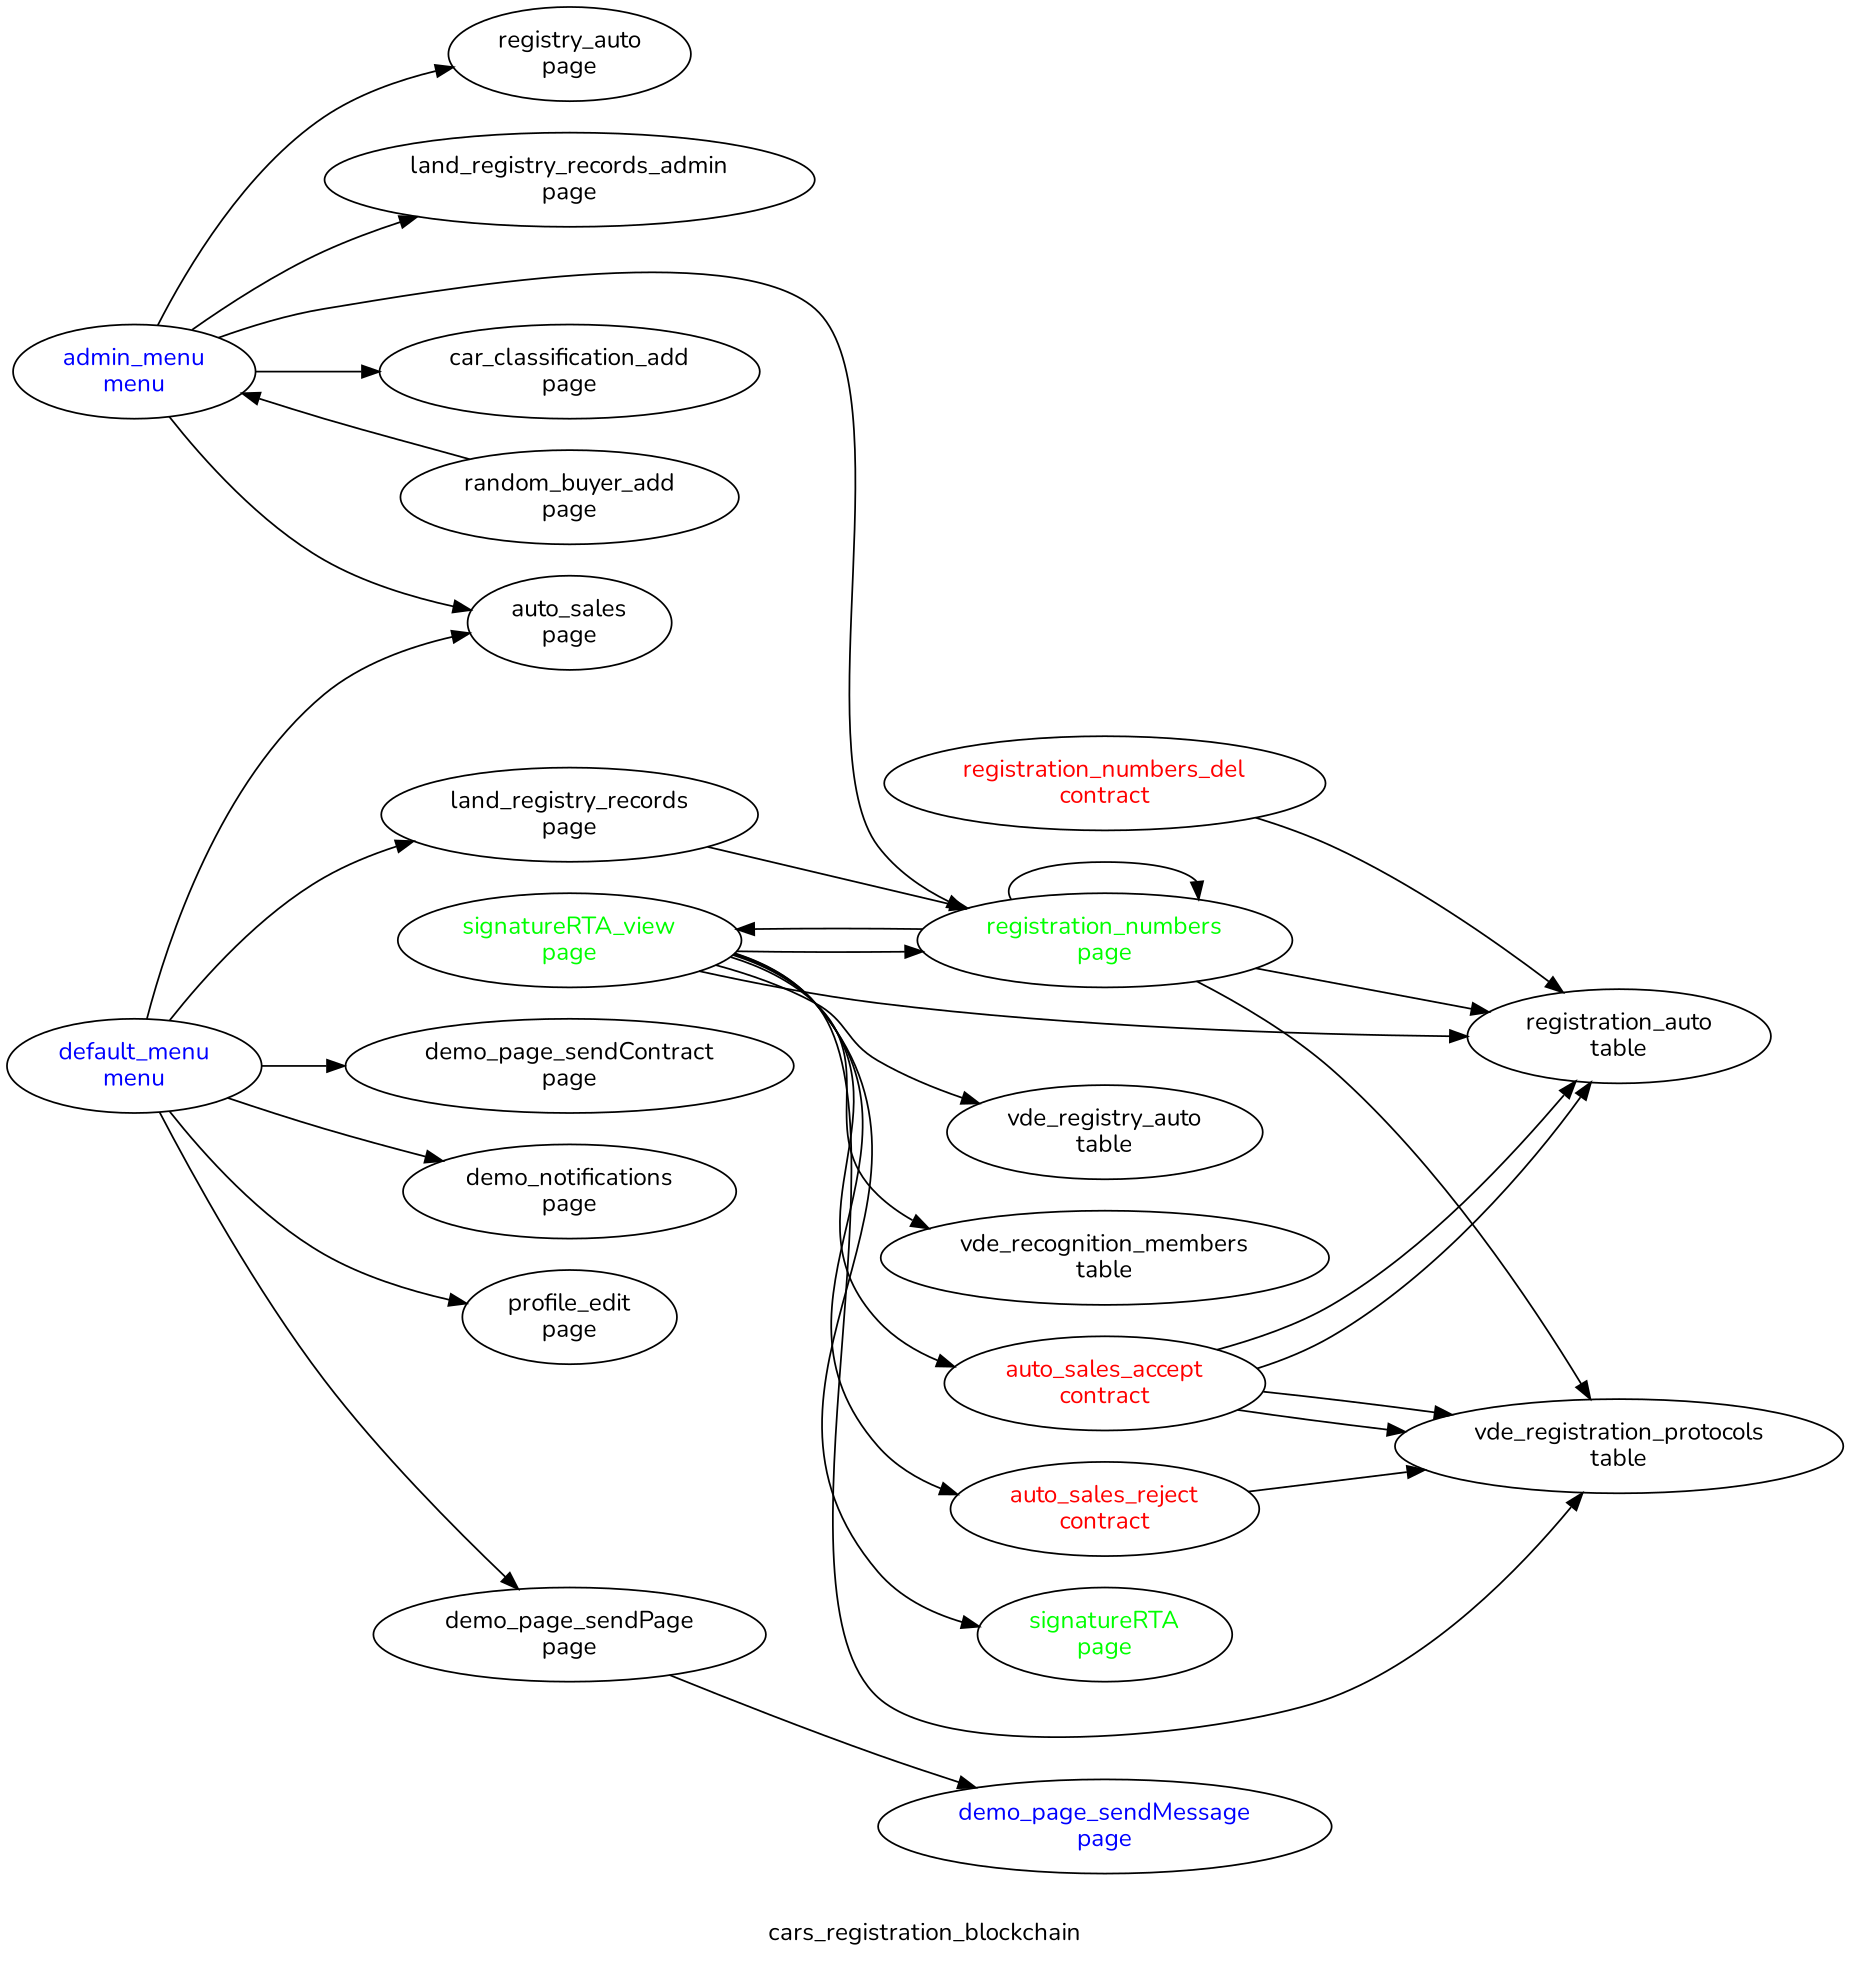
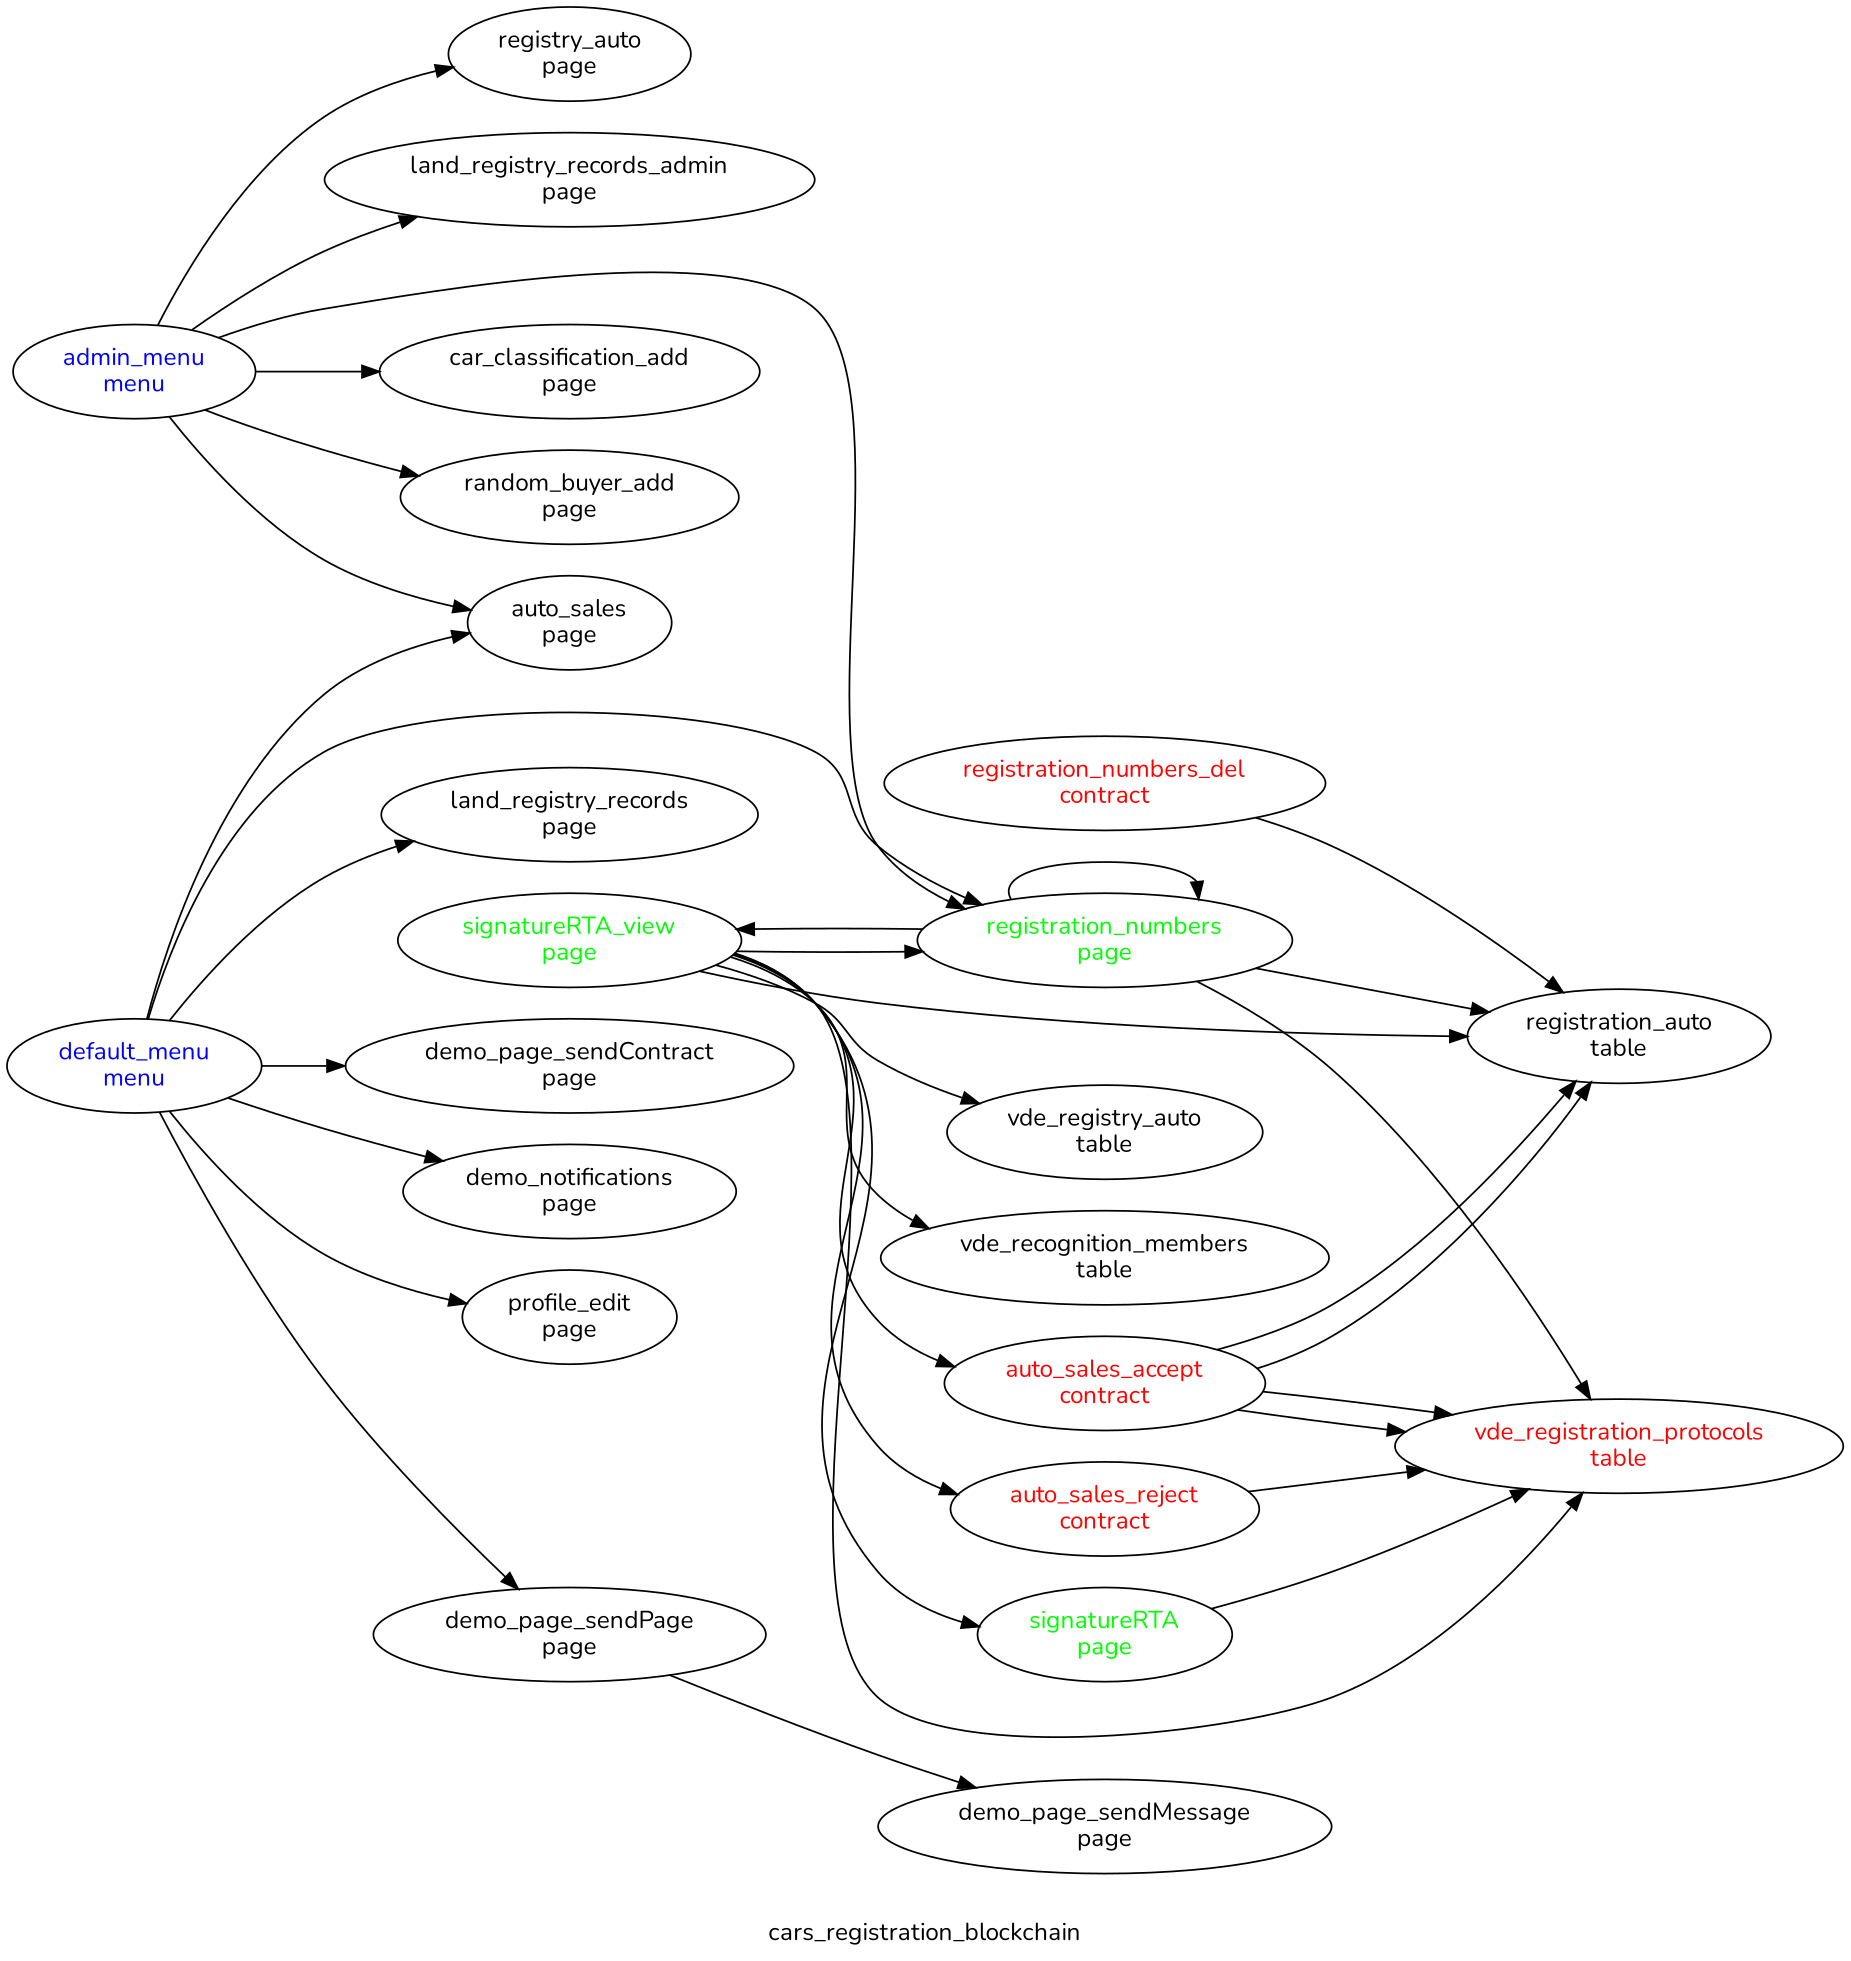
edge "random_buyer_add page" -> "admin_menu menu": reversed
edge "land_registry_records page" -> "registration_numbers page": now "default_menu menu" -> "registration_numbers page"
node "vde_registration_protocols table": fontcolor black -> red
edge "signatureRTA page" -> "vde_registration_protocols table": added
node "demo_page_sendMessage page": fontcolor blue -> black
